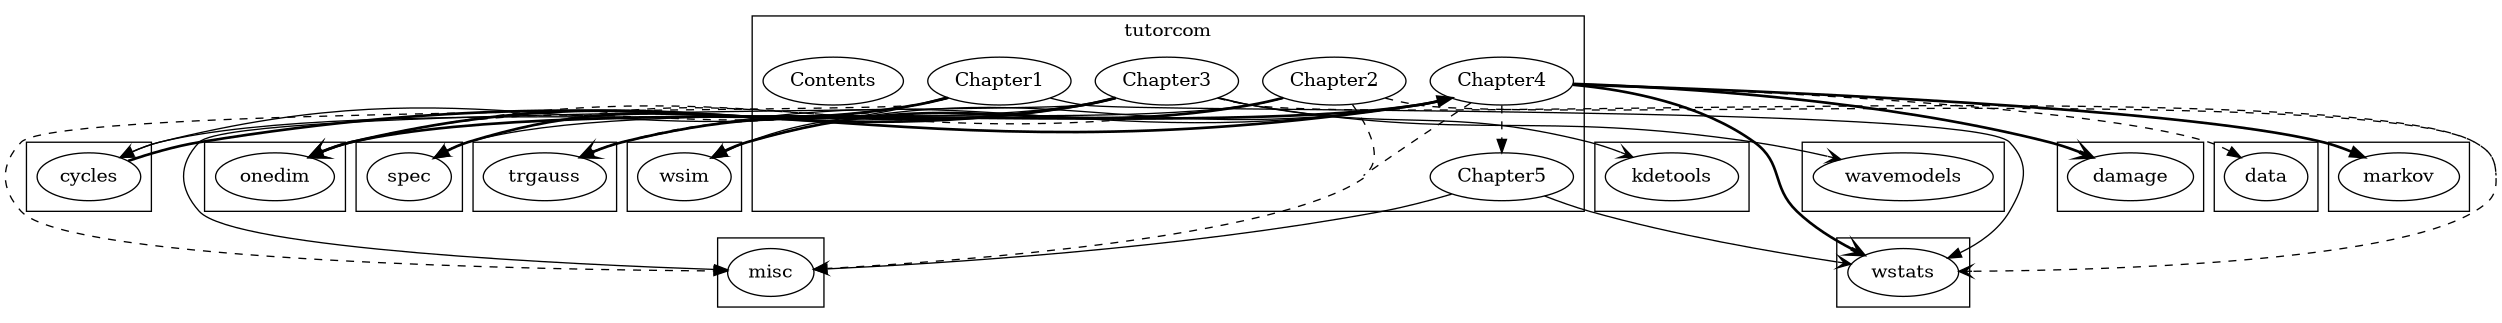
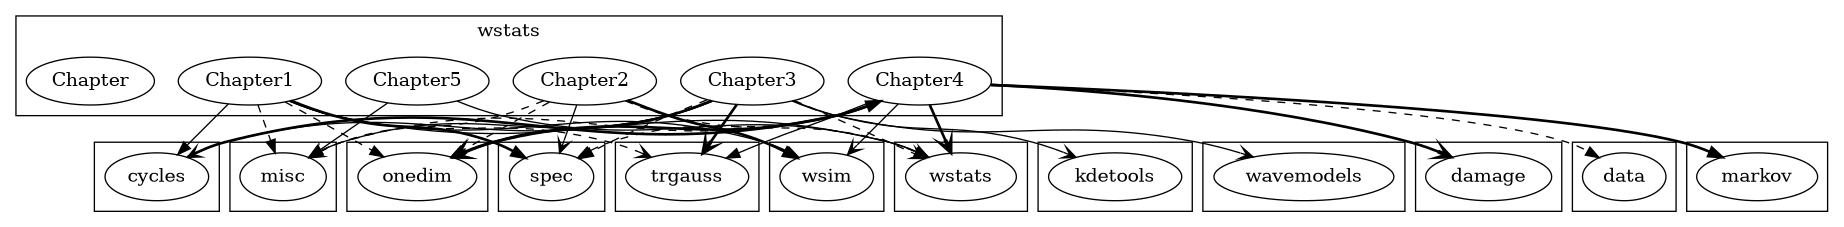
cluster "tutorcom": label "tutorcom" -> "wstats"
node "Contents": label "Contents" -> "Chapter"
edge "Chapter4" -> "Chapter5": now "Chapter4" -> "spec"
